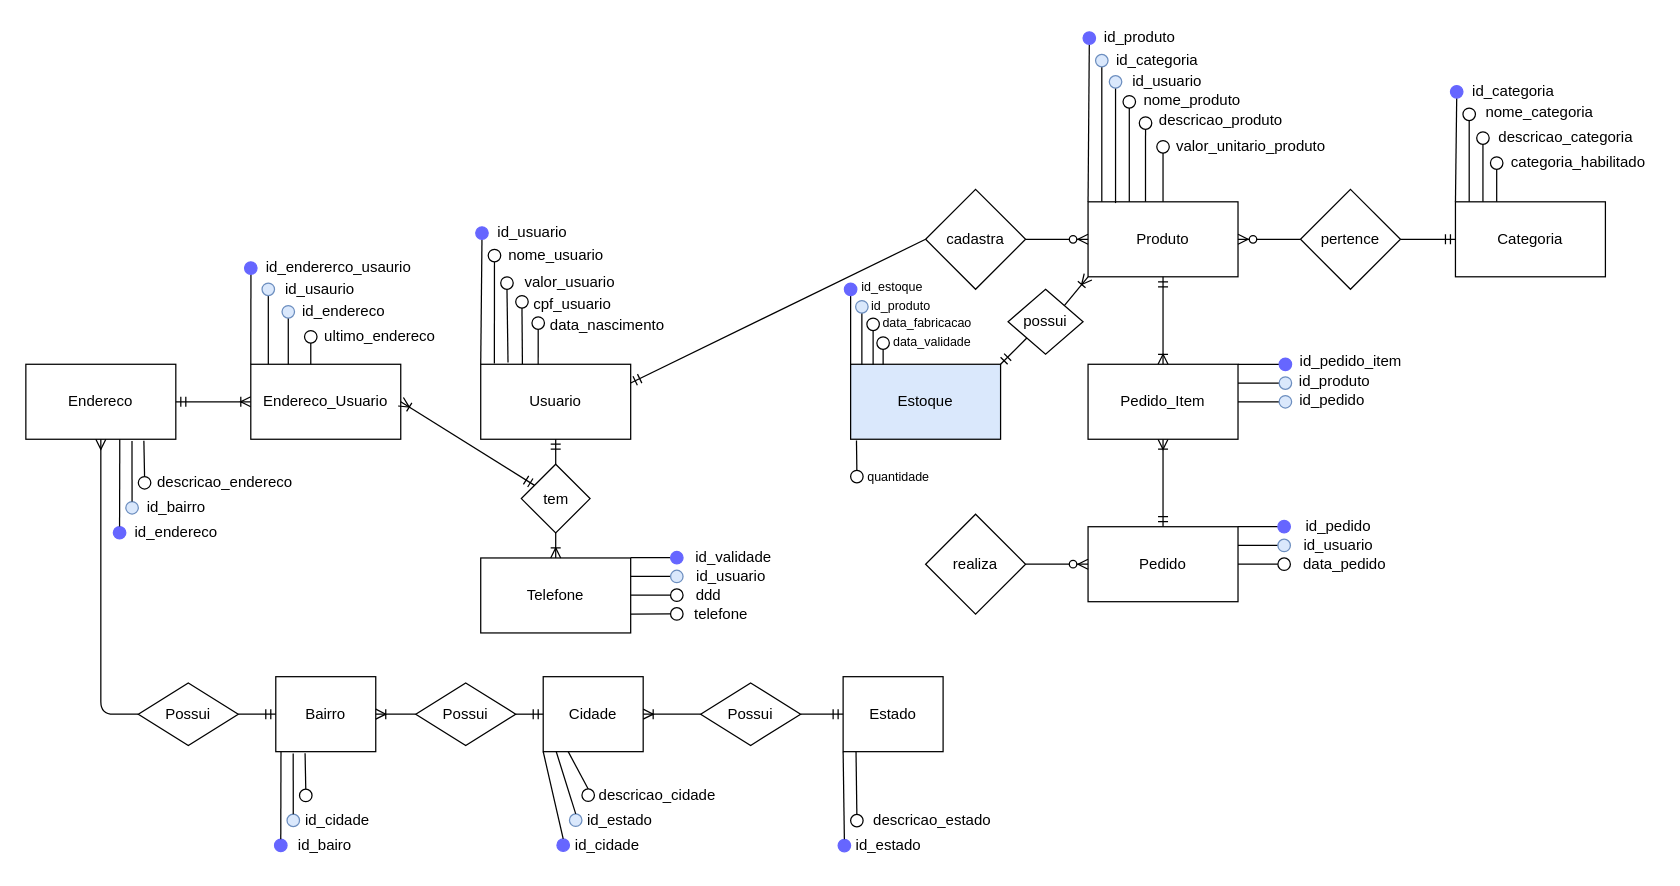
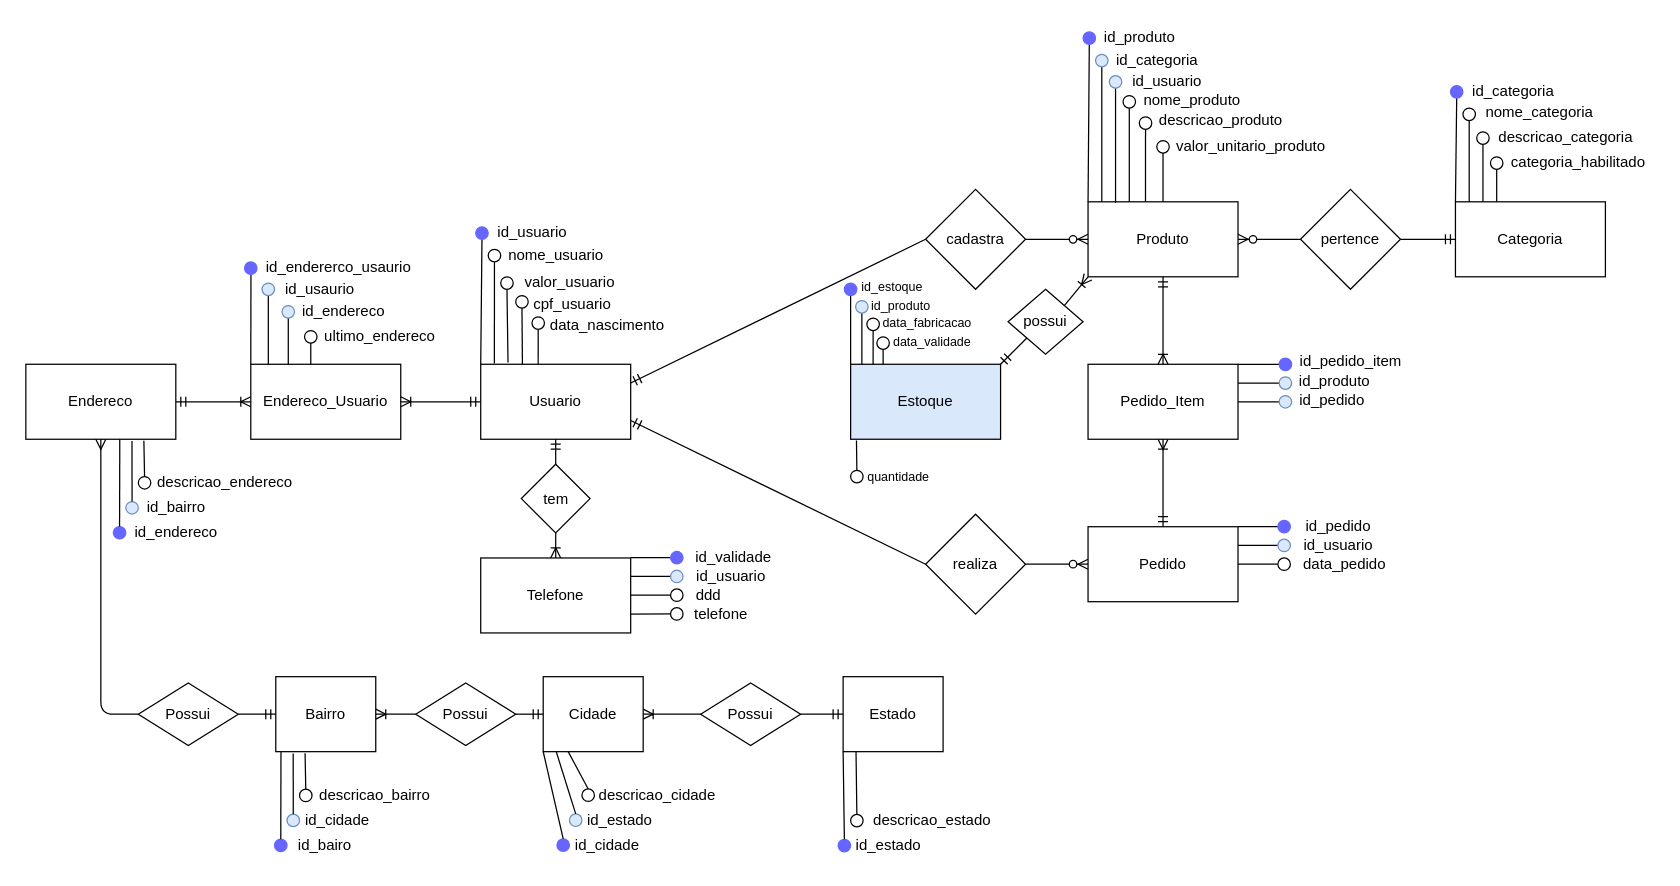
edge "Endereco_Usuario" -- "tem": now "Endereco_Usuario" -- "Usuario"
edge "realiza" -> "Usuario": added
node "descricao_bairro": added
